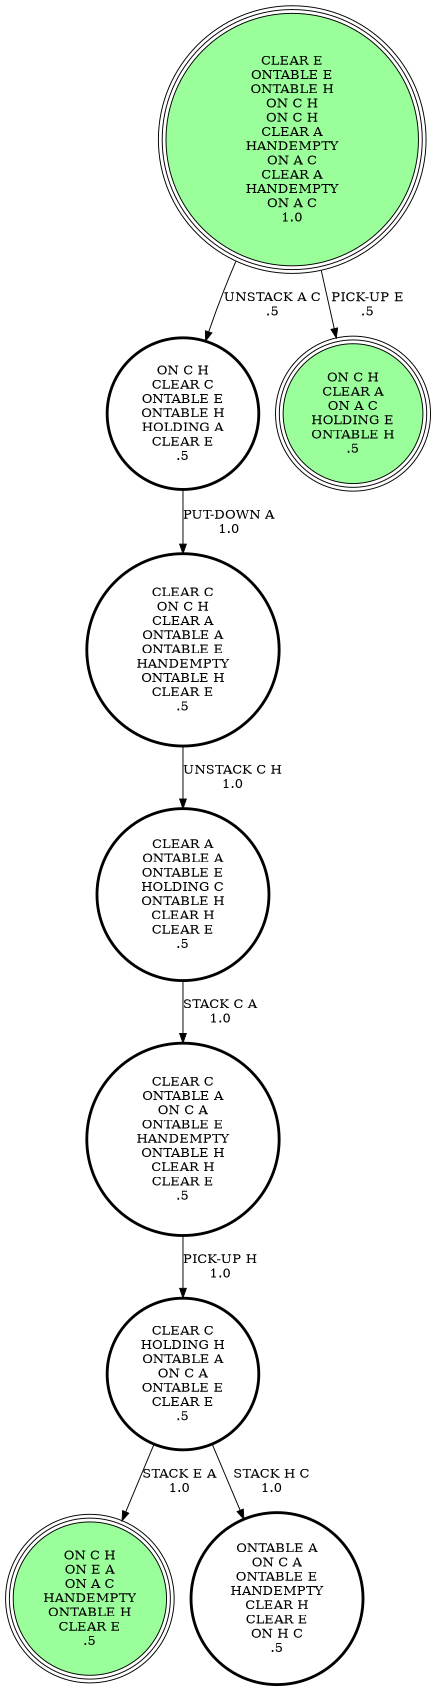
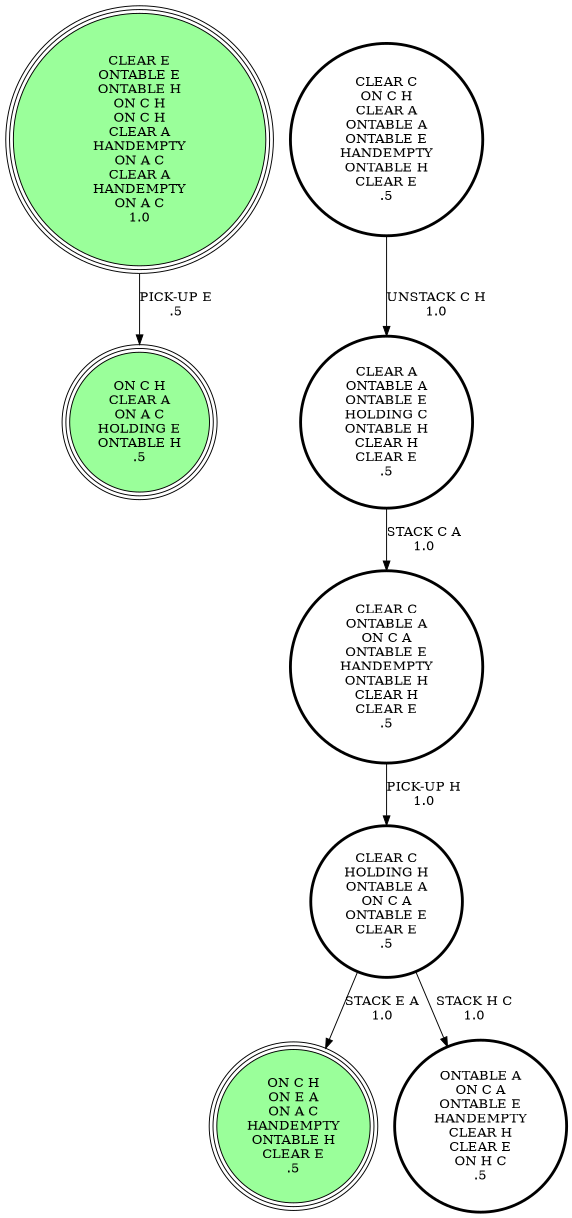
node "ON C H CLEAR C ONTABLE E ONTABLE H HOLDING A CLEAR E .5": removed
